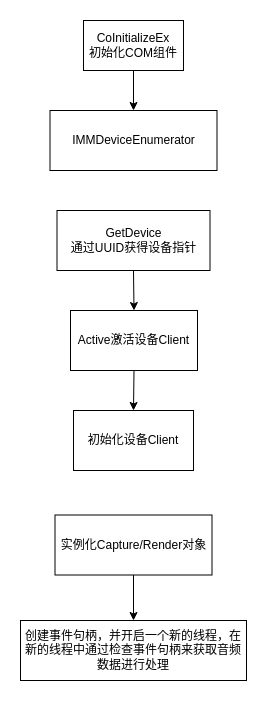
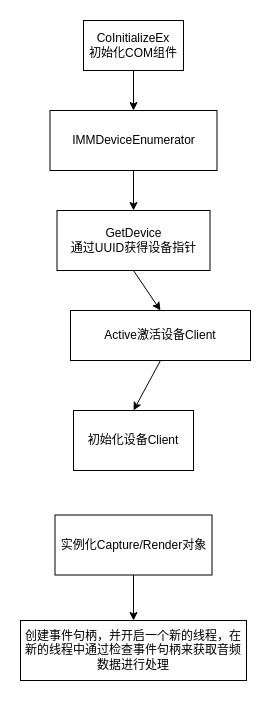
edge "IMMDeviceEnumerator" -> "GetDevice 通过UUID获得设备指针": added
node "Active激活设备Client": size 127x60 -> 180x50
